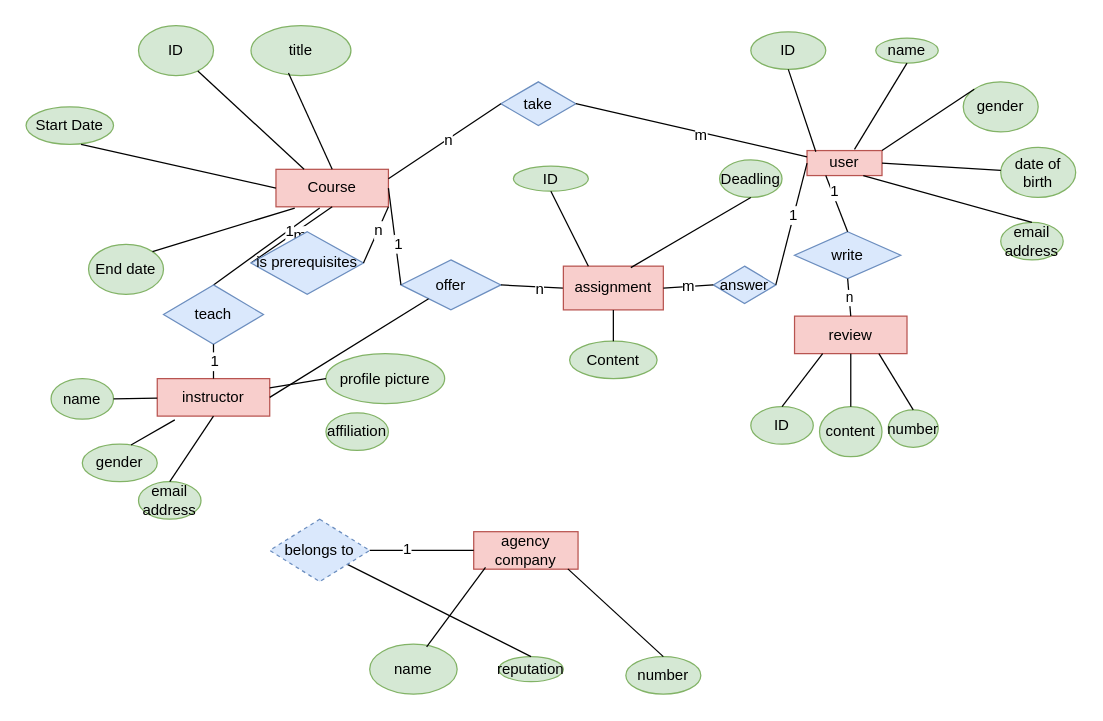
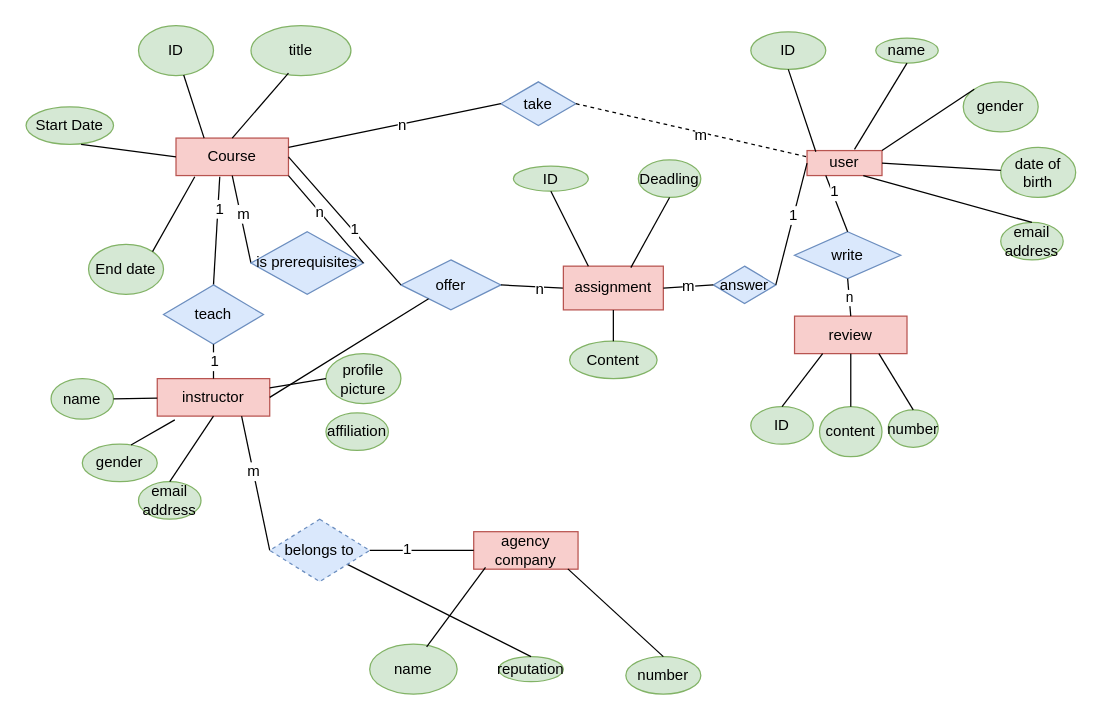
edge "take" -- "user": style solid -> dashed
node "Deadling": moved (751, 179) -> (669, 179)
node "Course": moved (332, 188) -> (232, 157)
node "profile picture": size 119x50 -> 75x50
edge "instructor" -- "belongs to": added, label "m"
